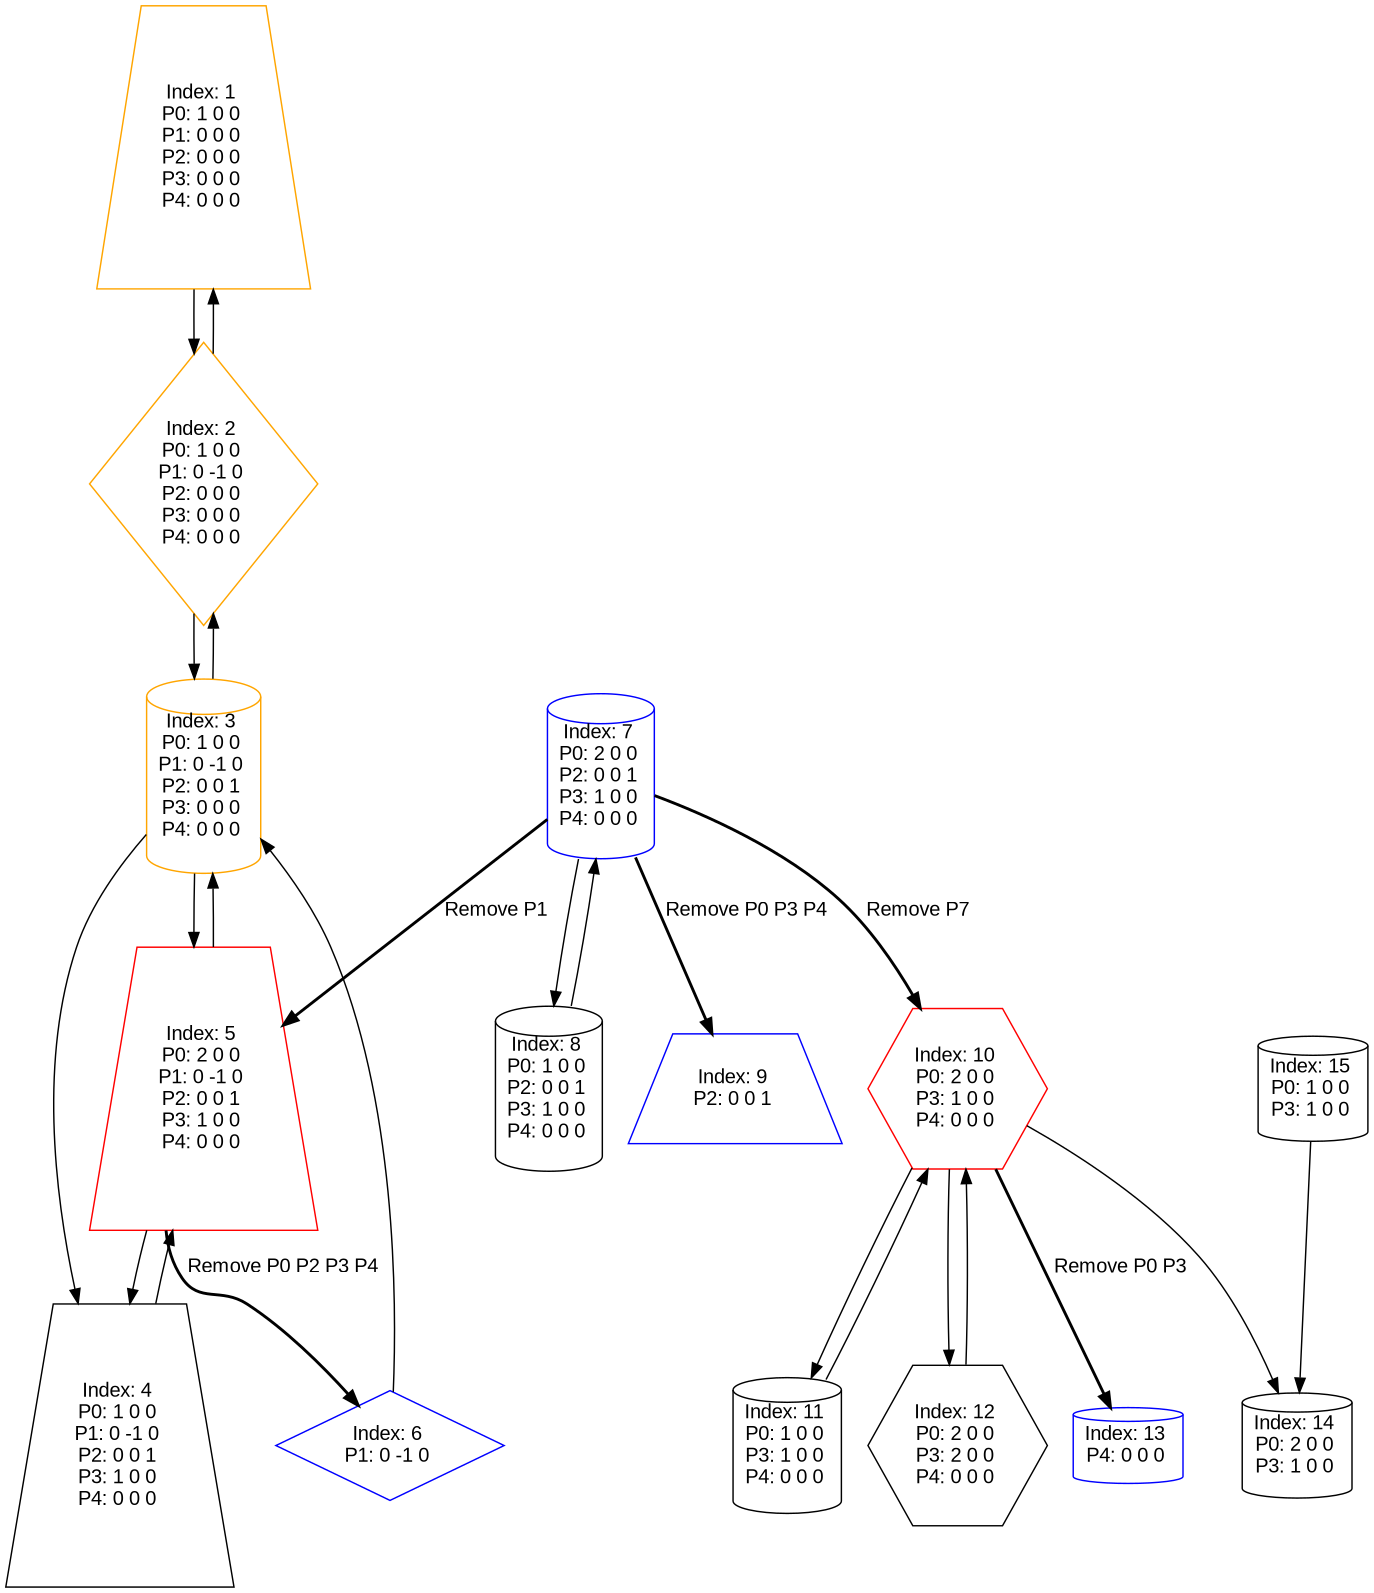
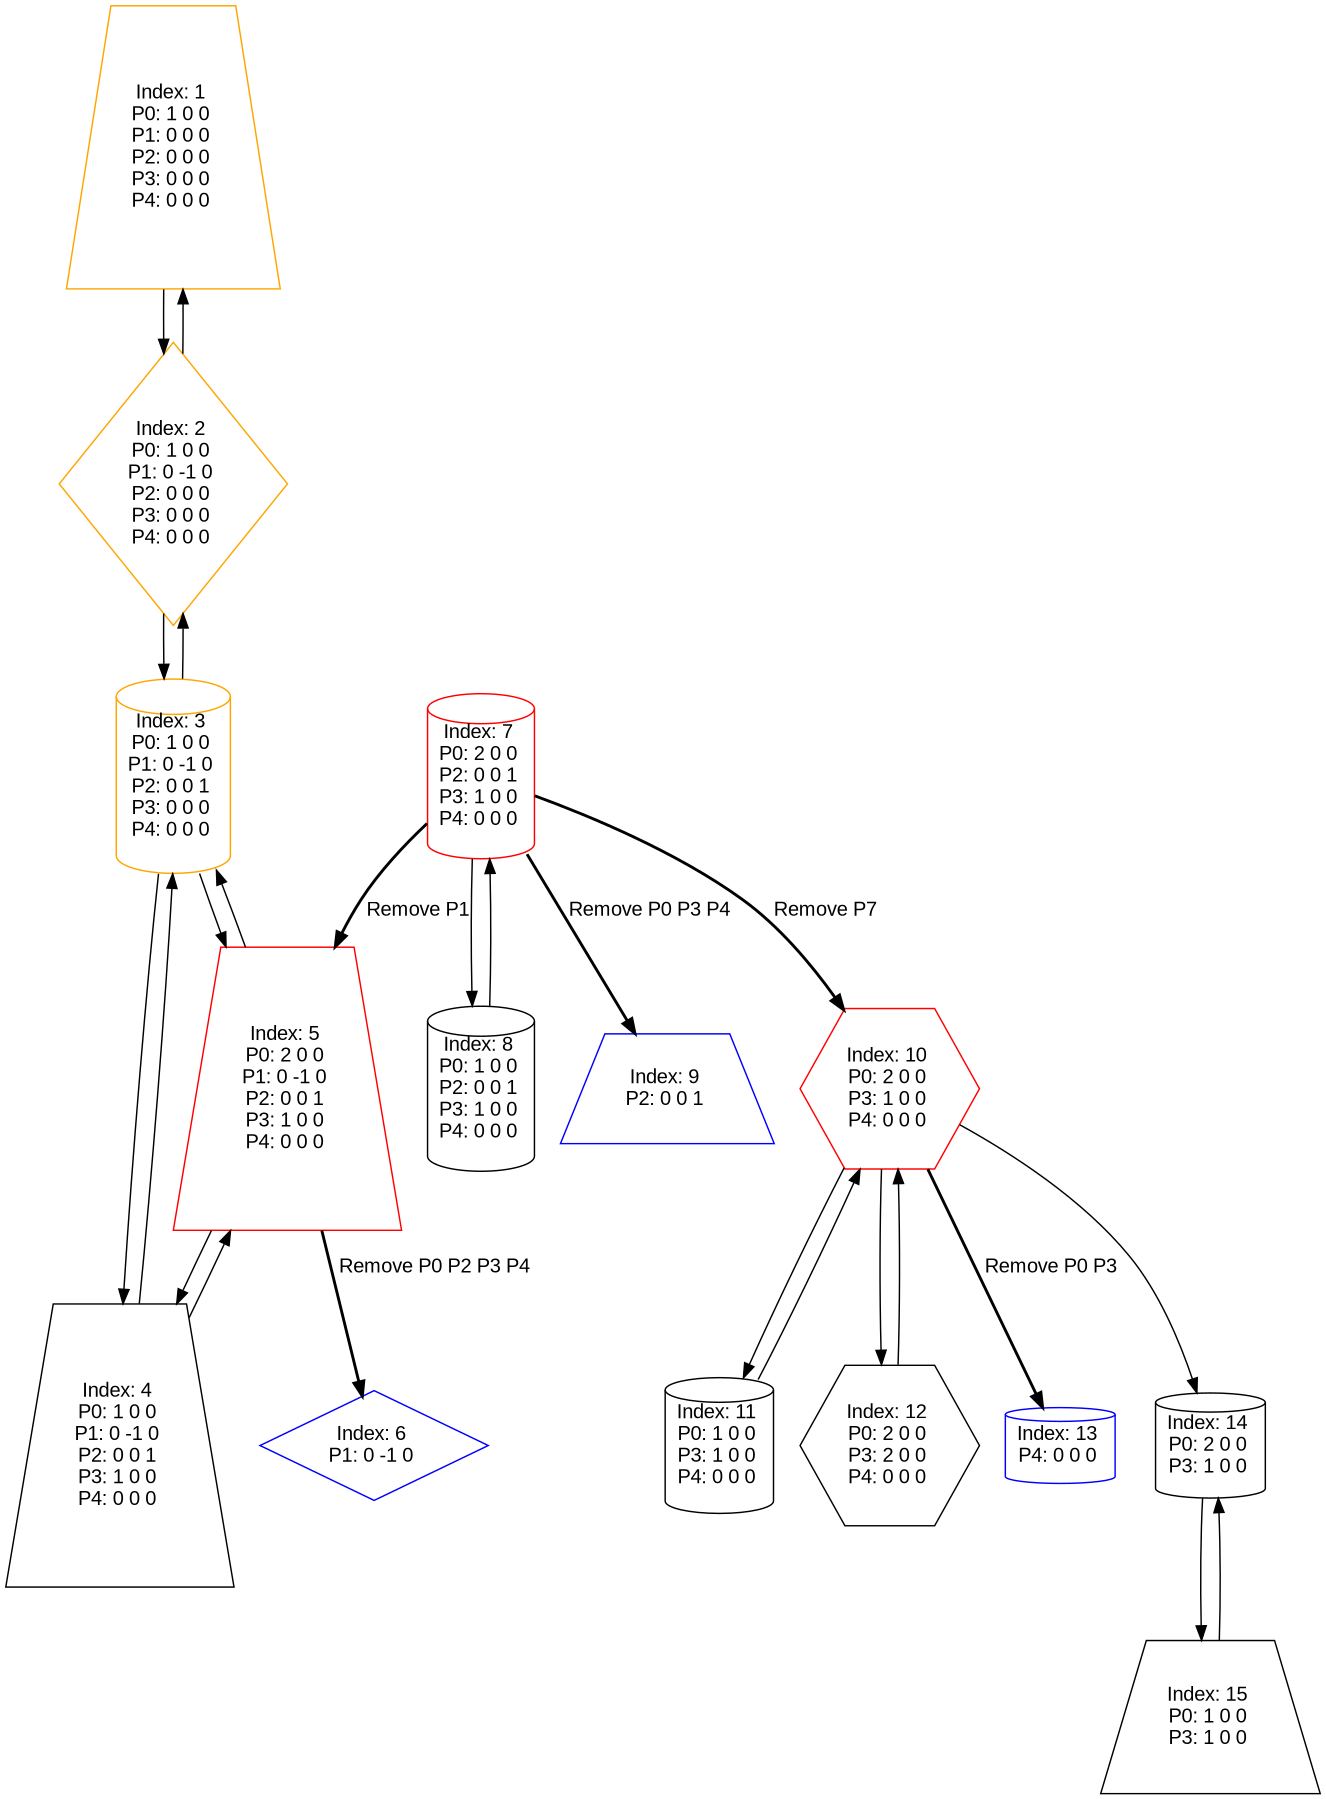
node "Index: 7 P0: 2 0 0 P2: 0 0 1 P3: 1 0 0 P4: 0 0 0": color blue -> red
node "Index: 15 P0: 1 0 0 P3: 1 0 0": shape cylinder -> trapezium
edge "Index: 6 P1: 0 -1 0" -> "Index: 3 P0: 1 0 0 P1: 0 -1 0 P2: 0 0 1 P3: 0 0 0 P4: 0 0 0": now "Index: 4 P0: 1 0 0 P1: 0 -1 0 P2: 0 0 1 P3: 1 0 0 P4: 0 0 0" -> "Index: 3 P0: 1 0 0 P1: 0 -1 0 P2: 0 0 1 P3: 0 0 0 P4: 0 0 0"
edge "Index: 14 P0: 2 0 0 P3: 1 0 0" -> "Index: 15 P0: 1 0 0 P3: 1 0 0": added
